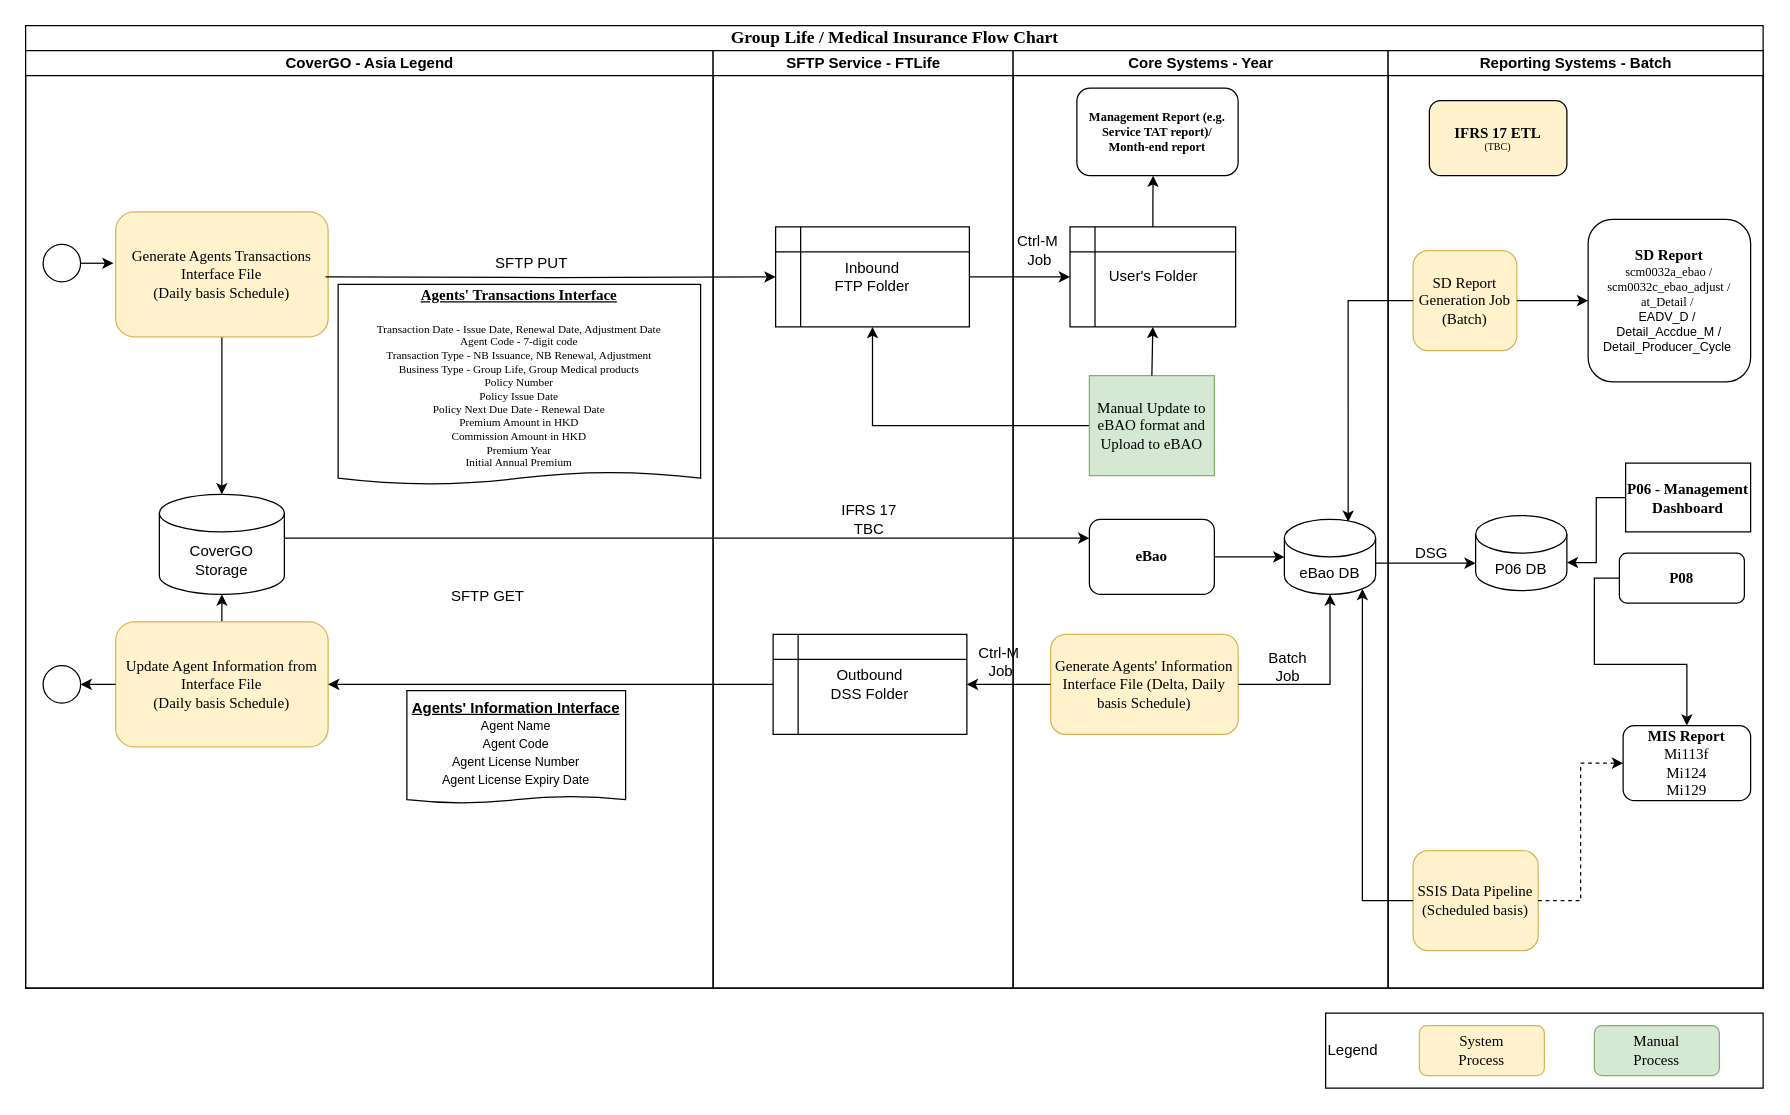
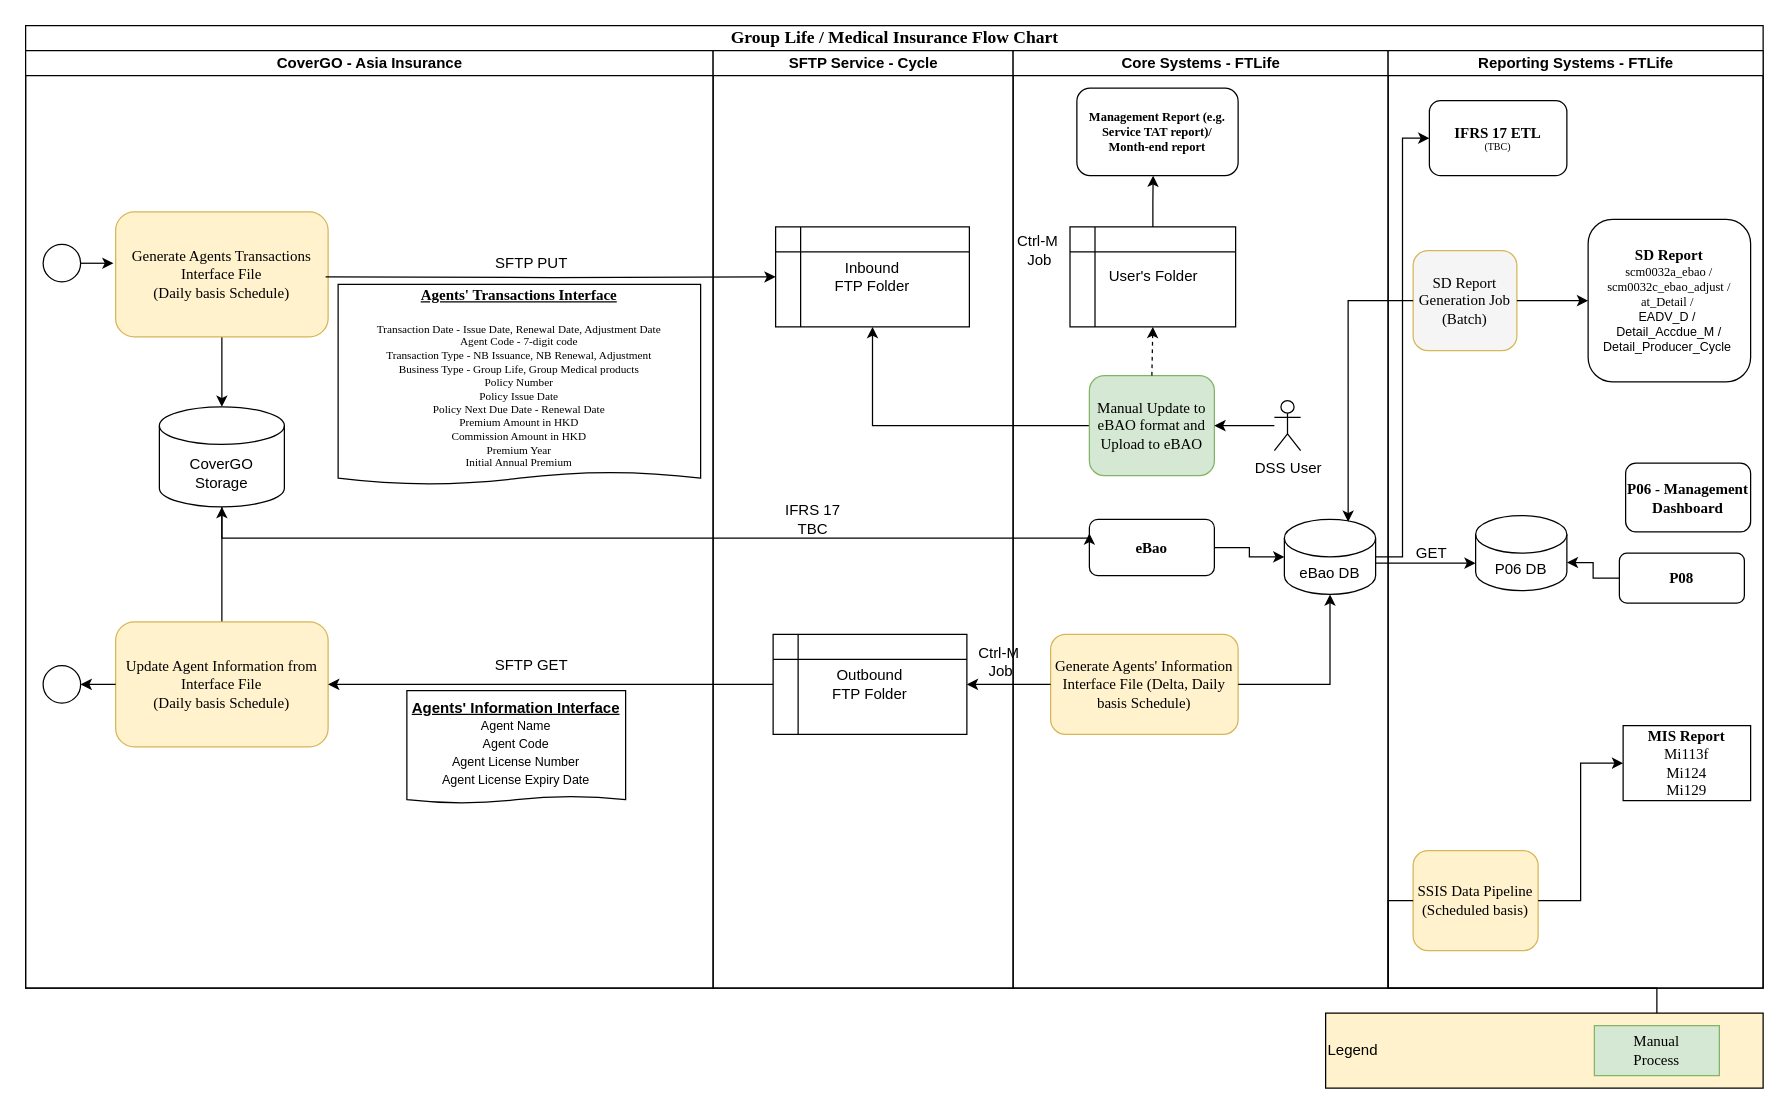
node "CoverGO - Asia Legend": label "CoverGO - Asia Legend" -> "CoverGO - Asia Insurance"
node "SFTP Service - FTLife": label "SFTP Service - FTLife" -> "SFTP Service - Cycle"
node "Core Systems - Year": label "Core Systems - Year" -> "Core Systems - FTLife"
node "Reporting Systems - Batch": label "Reporting Systems - Batch" -> "Reporting Systems - FTLife"
node "IFRS 17 ETL (TBC)": fillcolor #fff2cc -> #ffffff
edge "Inbound FTP Folder" -> "User's Folder": removed
node "SD Report Generation Job (Batch)": fillcolor #fff2cc -> #f5f5f5
edge "eBao DB" -> "IFRS 17 ETL (TBC)": added
edge "Manual Update to eBAO format and Upload to eBAO" -> "User's Folder": style solid -> dashed
node "Manual Update to eBAO format and Upload to eBAO": shape rectangle -> rounded rectangle
edge "DSS User" -> "Manual Update to eBAO format and Upload to eBAO": added
node "DSS User": added
node "P06 - Management Dashboard": shape rectangle -> rounded rectangle
edge "P06 - Management Dashboard" -> "P06 DB": removed
node "IFRS 17 TBC": moved (869, 519) -> (813, 519)
node "CoverGO Storage": moved (222, 544) -> (222, 457)
node "DSG": label "DSG" -> "GET"
node "eBao": size 125x75 -> 125x56
node "SFTP GET": moved (488, 597) -> (532, 666)
edge "P08" -> "MIS Report Mi113f Mi124 Mi129": now "P08" -> "P06 DB"
node "Batch Job": removed
node "Outbound DSS Folder": label "Outbound DSS Folder" -> "Outbound FTP Folder"
edge "SSIS Data Pipeline (Scheduled basis)" -> "eBao DB": now "SSIS Data Pipeline (Scheduled basis)" -> "Manual Process"
node "MIS Report Mi113f Mi124 Mi129": shape rounded rectangle -> rectangle
edge "SSIS Data Pipeline (Scheduled basis)" -> "MIS Report Mi113f Mi124 Mi129": style dashed -> solid
node "Legend": fillcolor #ffffff -> #fff2cc
node "System Process": removed
node "Manual Process": shape rounded rectangle -> rectangle
